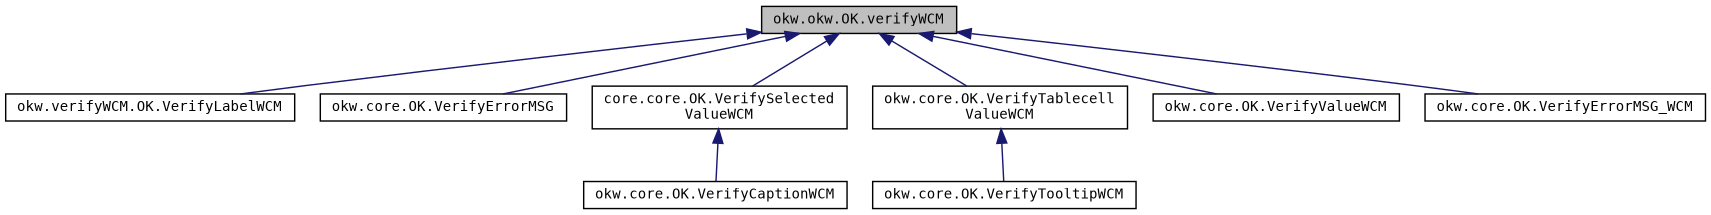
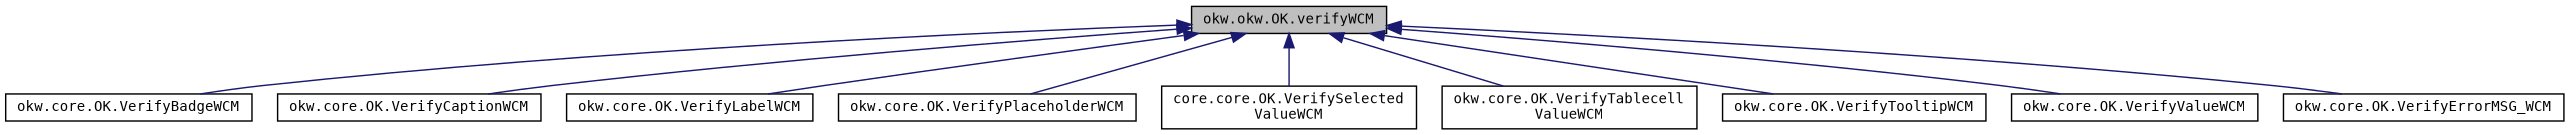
node "okw.core.OK.VerifyBadgeWCM": added
node "okw.verifyWCM.OK.VerifyLabelWCM": label "okw.verifyWCM.OK.VerifyLabelWCM" -> "okw.core.OK.VerifyLabelWCM"
node "okw.core.OK.VerifyErrorMSG": label "okw.core.OK.VerifyErrorMSG" -> "okw.core.OK.VerifyPlaceholderWCM"
edge "okw.core.OK.VerifyCaptionWCM" -> "core.core.OK.VerifySelected ValueWCM": now "okw.core.OK.VerifyCaptionWCM" -> "okw.okw.OK.verifyWCM"
edge "okw.core.OK.VerifyTooltipWCM" -> "okw.core.OK.VerifyTablecell ValueWCM": now "okw.core.OK.VerifyTooltipWCM" -> "okw.okw.OK.verifyWCM"
